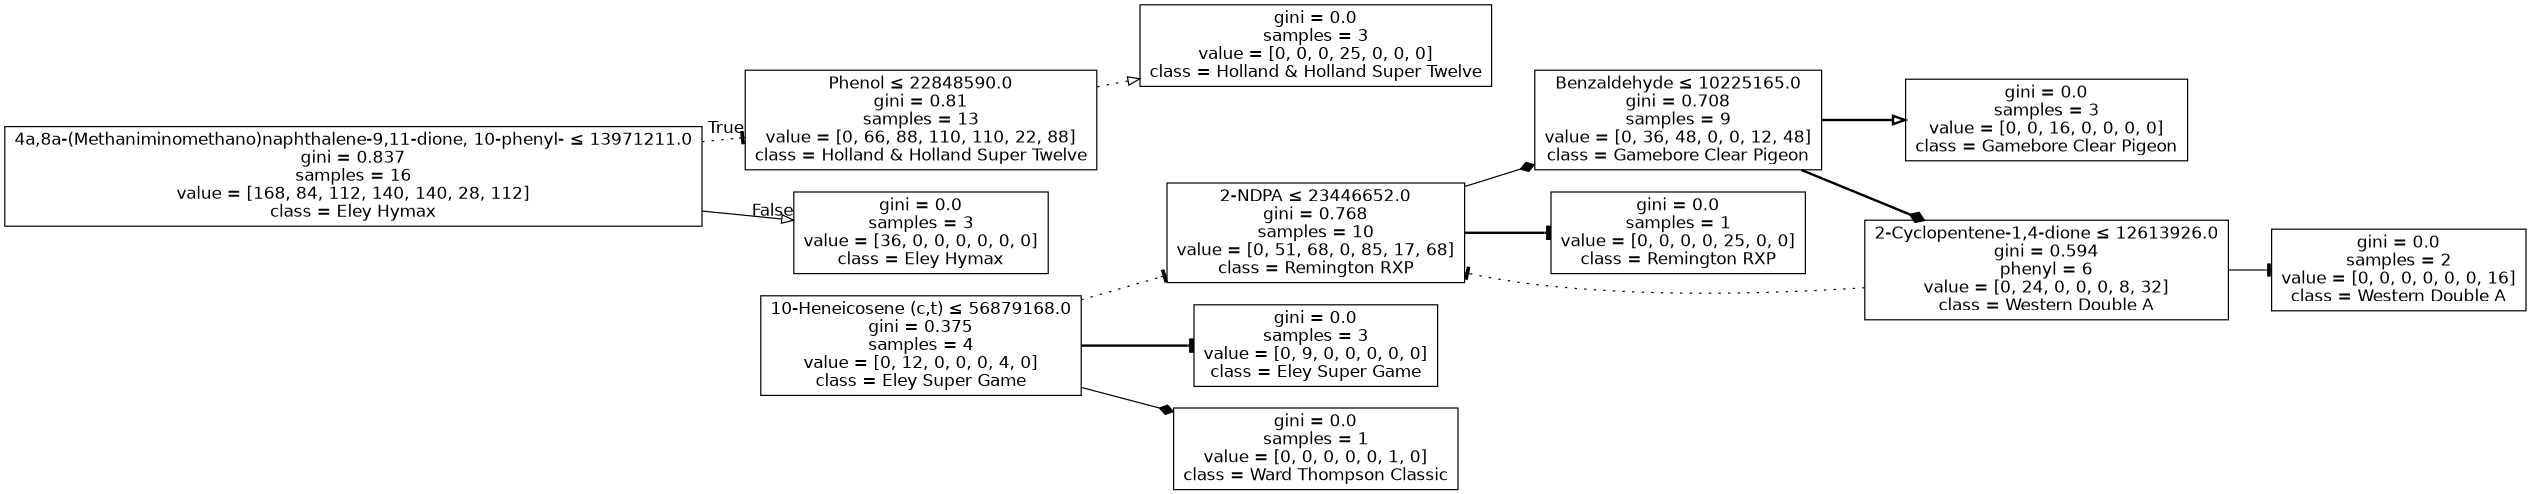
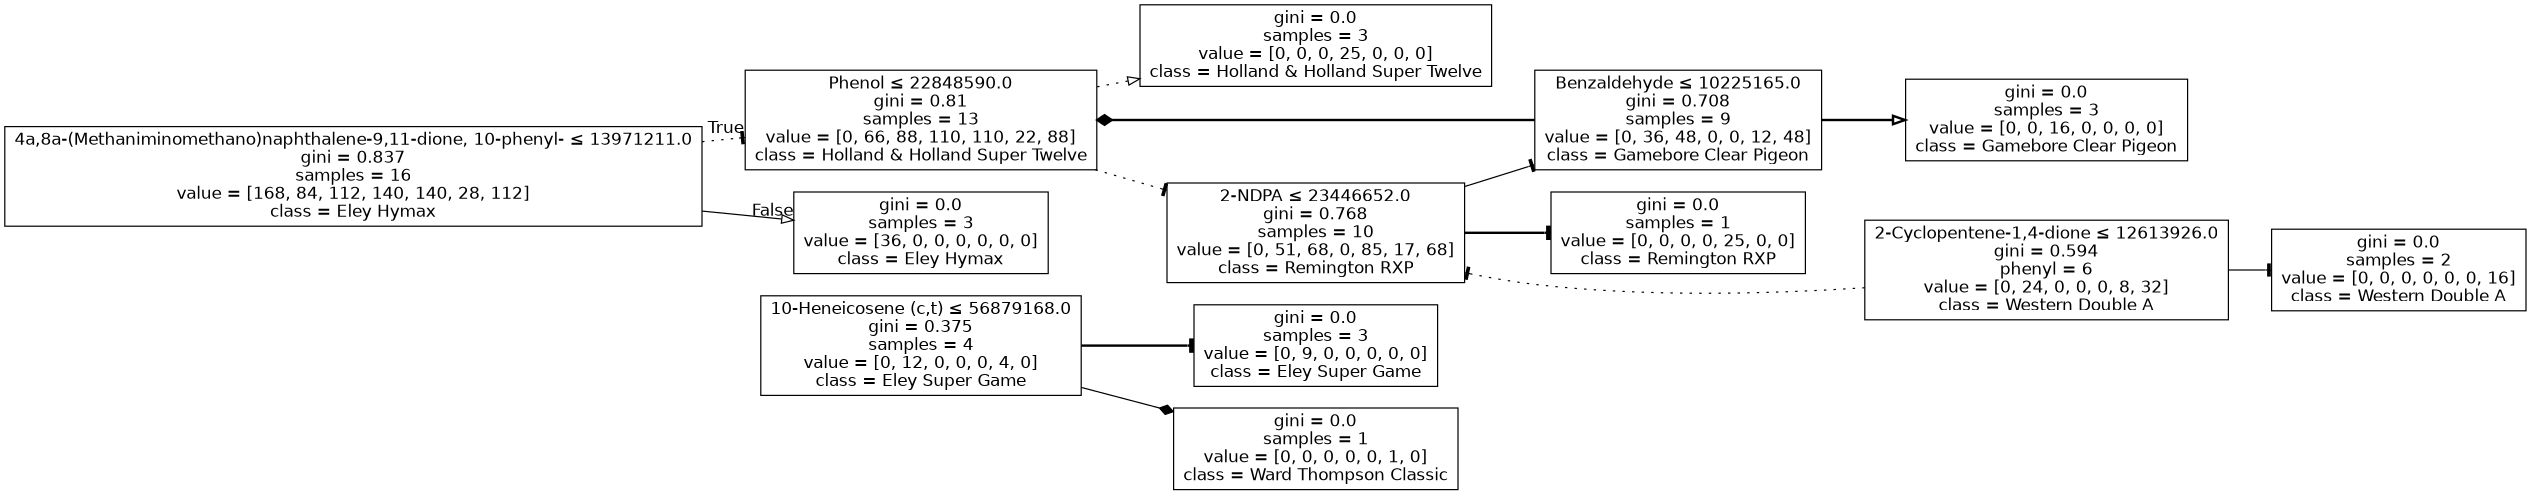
edge "2-NDPA ≤ 23446652.0" -> "Benzaldehyde ≤ 10225165.0": arrowhead diamond -> tee
edge "Benzaldehyde ≤ 10225165.0" -> "2-Cyclopentene-1,4-dione ≤ 12613926.0": now "Benzaldehyde ≤ 10225165.0" -> "Phenol ≤ 22848590.0"
edge "10-Heneicosene (c,t) ≤ 56879168.0" -> "2-NDPA ≤ 23446652.0": now "Phenol ≤ 22848590.0" -> "2-NDPA ≤ 23446652.0"
